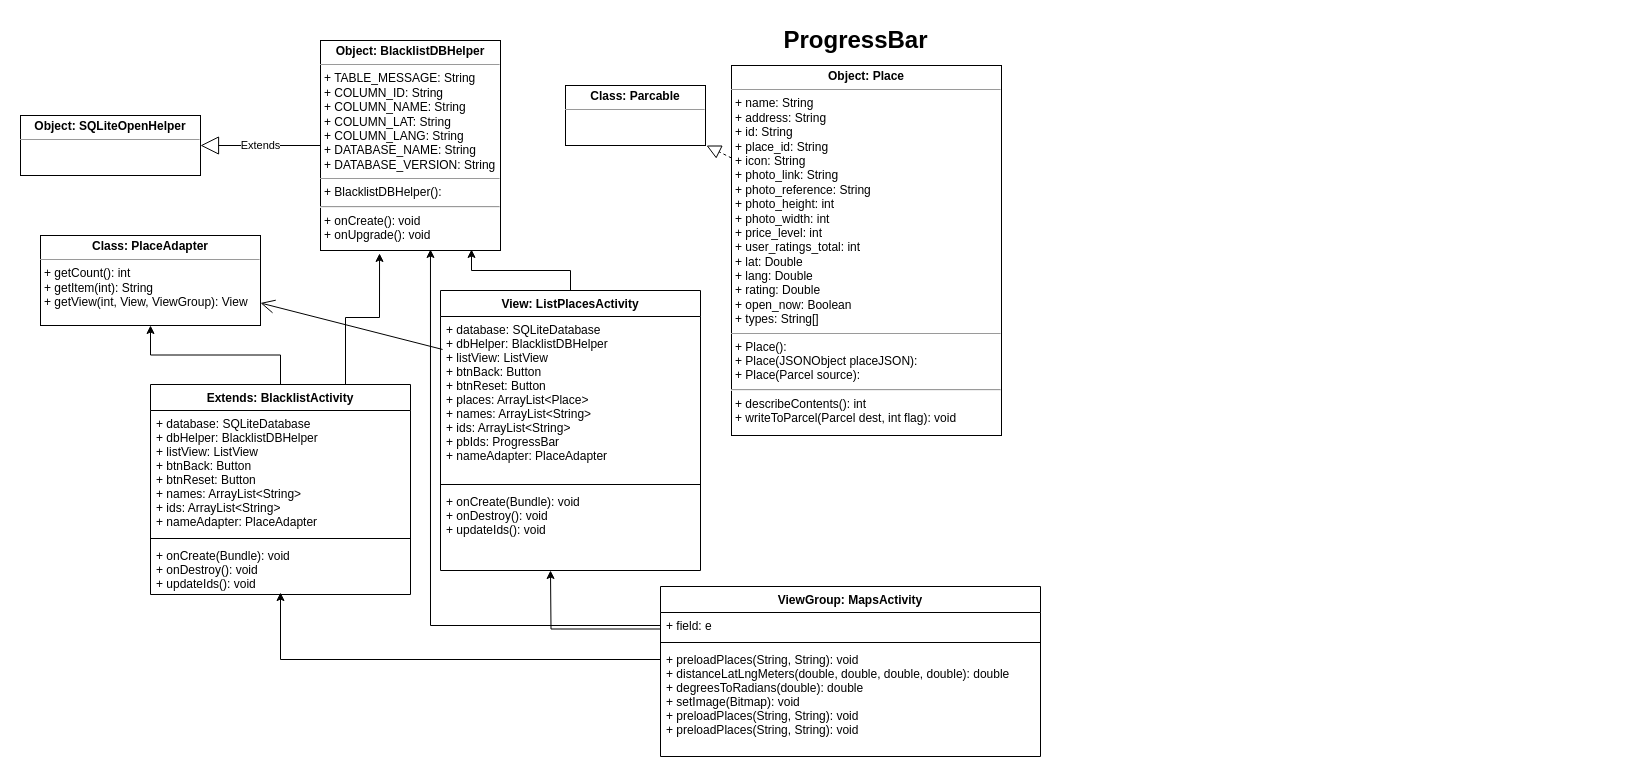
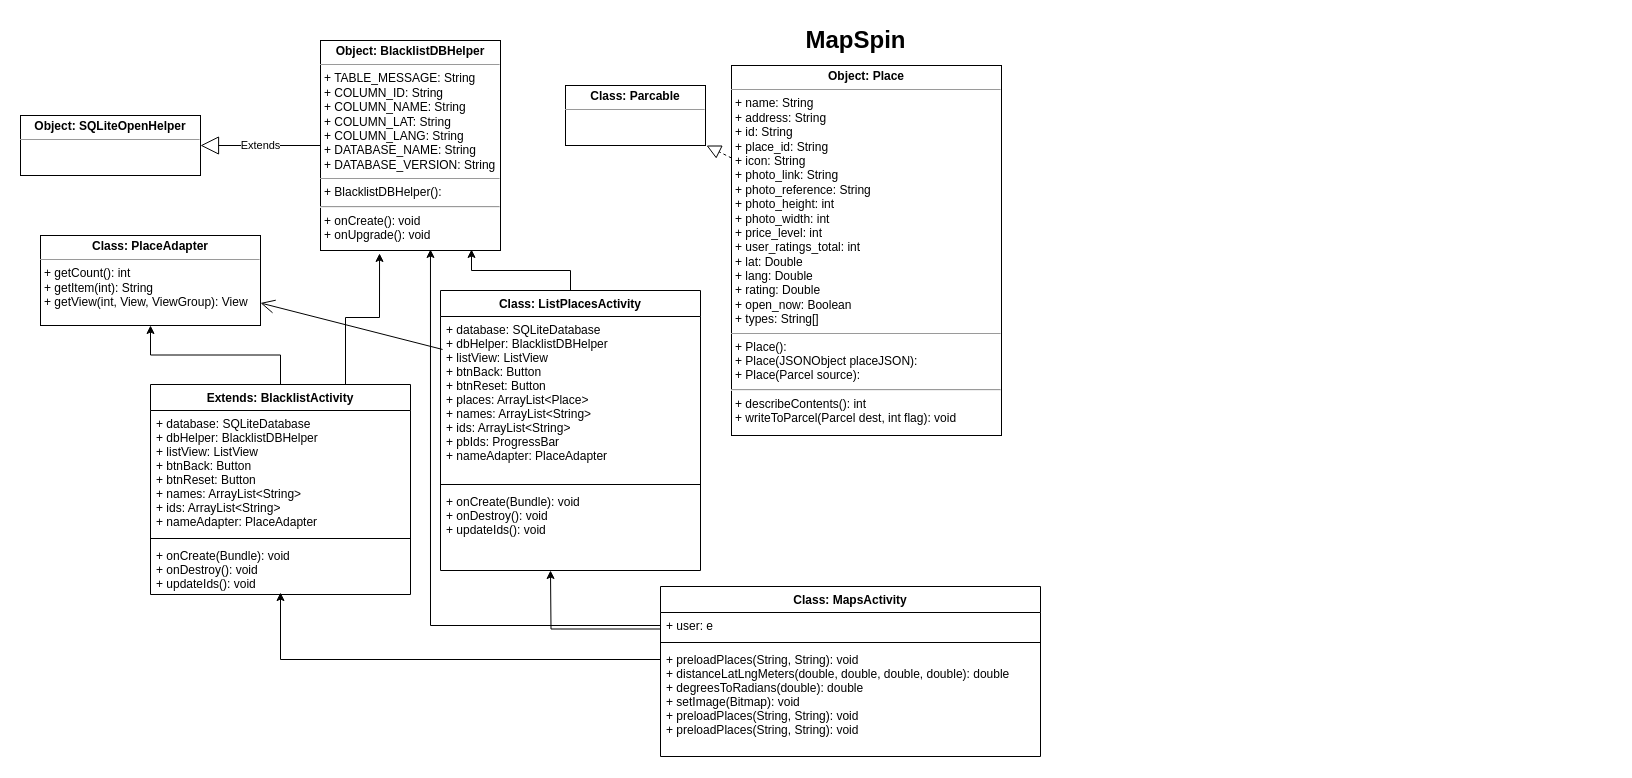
node "ProgressBar": label "ProgressBar" -> "MapSpin"
node "View: ListPlacesActivity": label "View: ListPlacesActivity" -> "Class: ListPlacesActivity"
node "ViewGroup: MapsActivity": label "ViewGroup: MapsActivity" -> "Class: MapsActivity"
node "+ field: e": label "+ field: e" -> "+ user: e"
